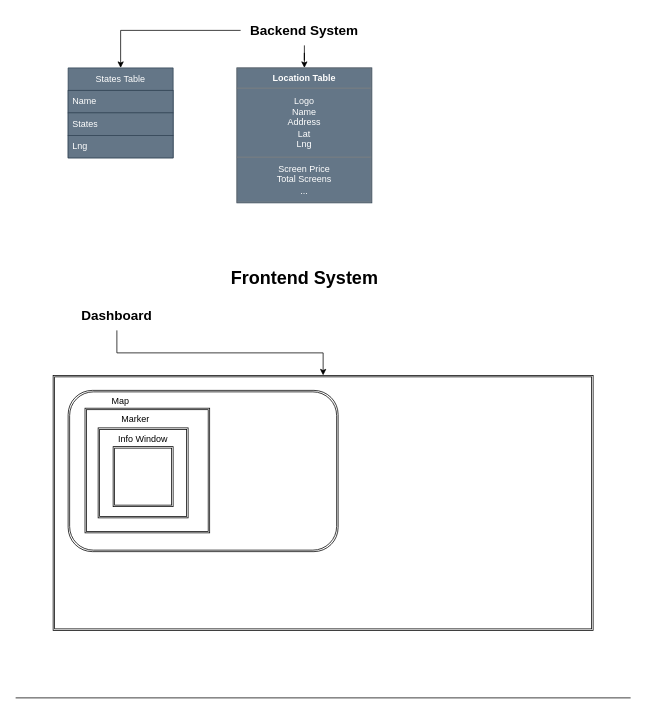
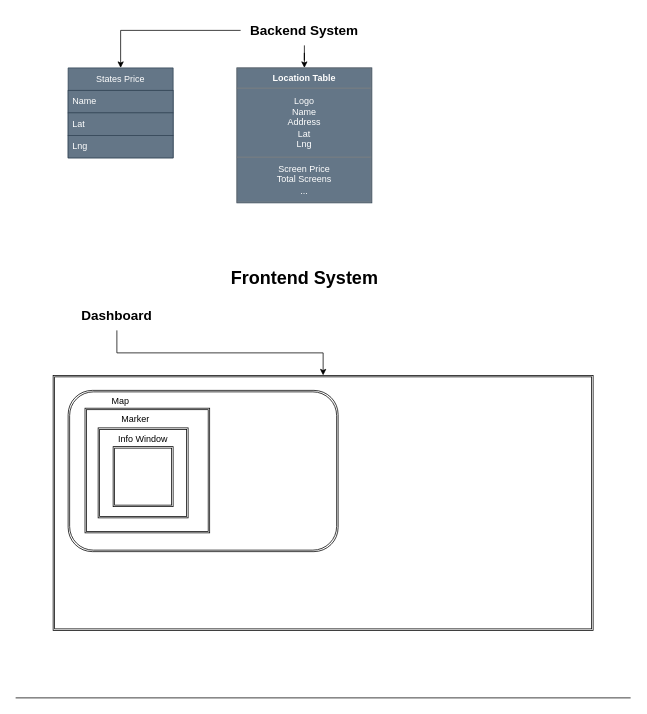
node "States Table": label "States Table" -> "States Price"
node "States": label "States" -> "Lat"
